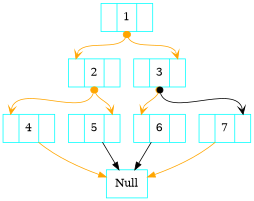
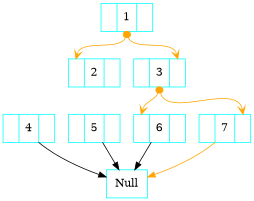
edge "2" -- "5": removed
edge "2" -- "4": removed
edge "3" -- "7": color black -> orange
edge "4" -> "Null": color orange -> black
